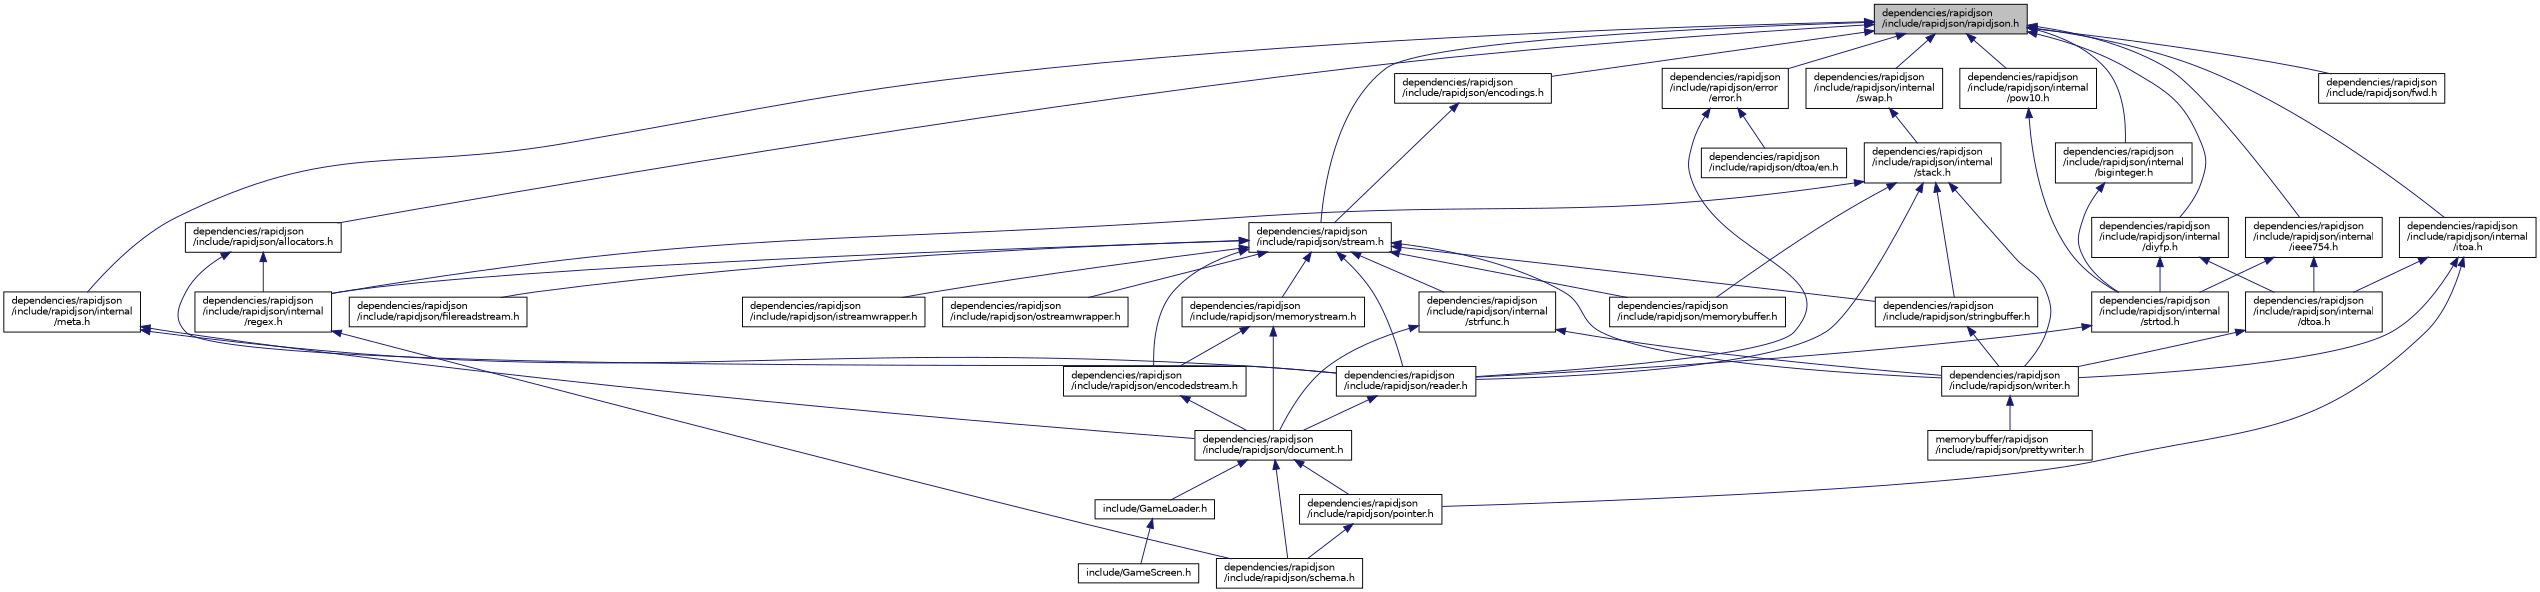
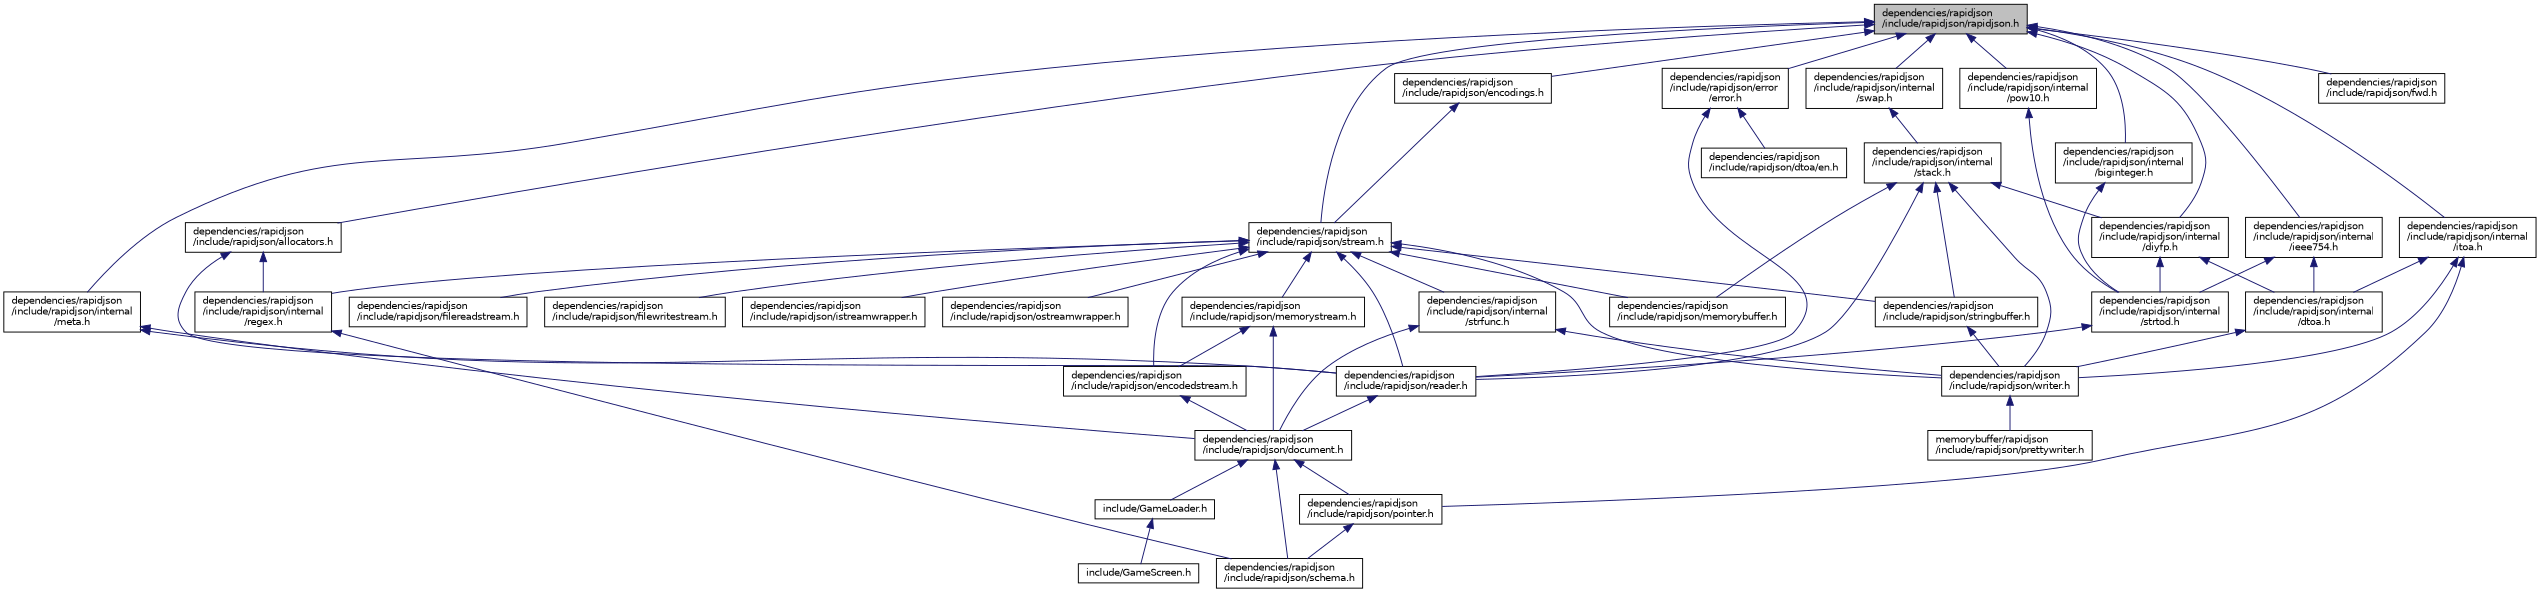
edge "dependencies/rapidjson /include/rapidjson/internal /regex.h" -> "dependencies/rapidjson /include/rapidjson/internal /stack.h": now "dependencies/rapidjson /include/rapidjson/internal /diyfp.h" -> "dependencies/rapidjson /include/rapidjson/internal /stack.h"
node "dependencies/rapidjson /include/rapidjson/filewritestream.h": added
